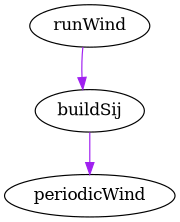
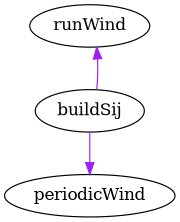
edge "runWind" -> "buildSij": reversed
